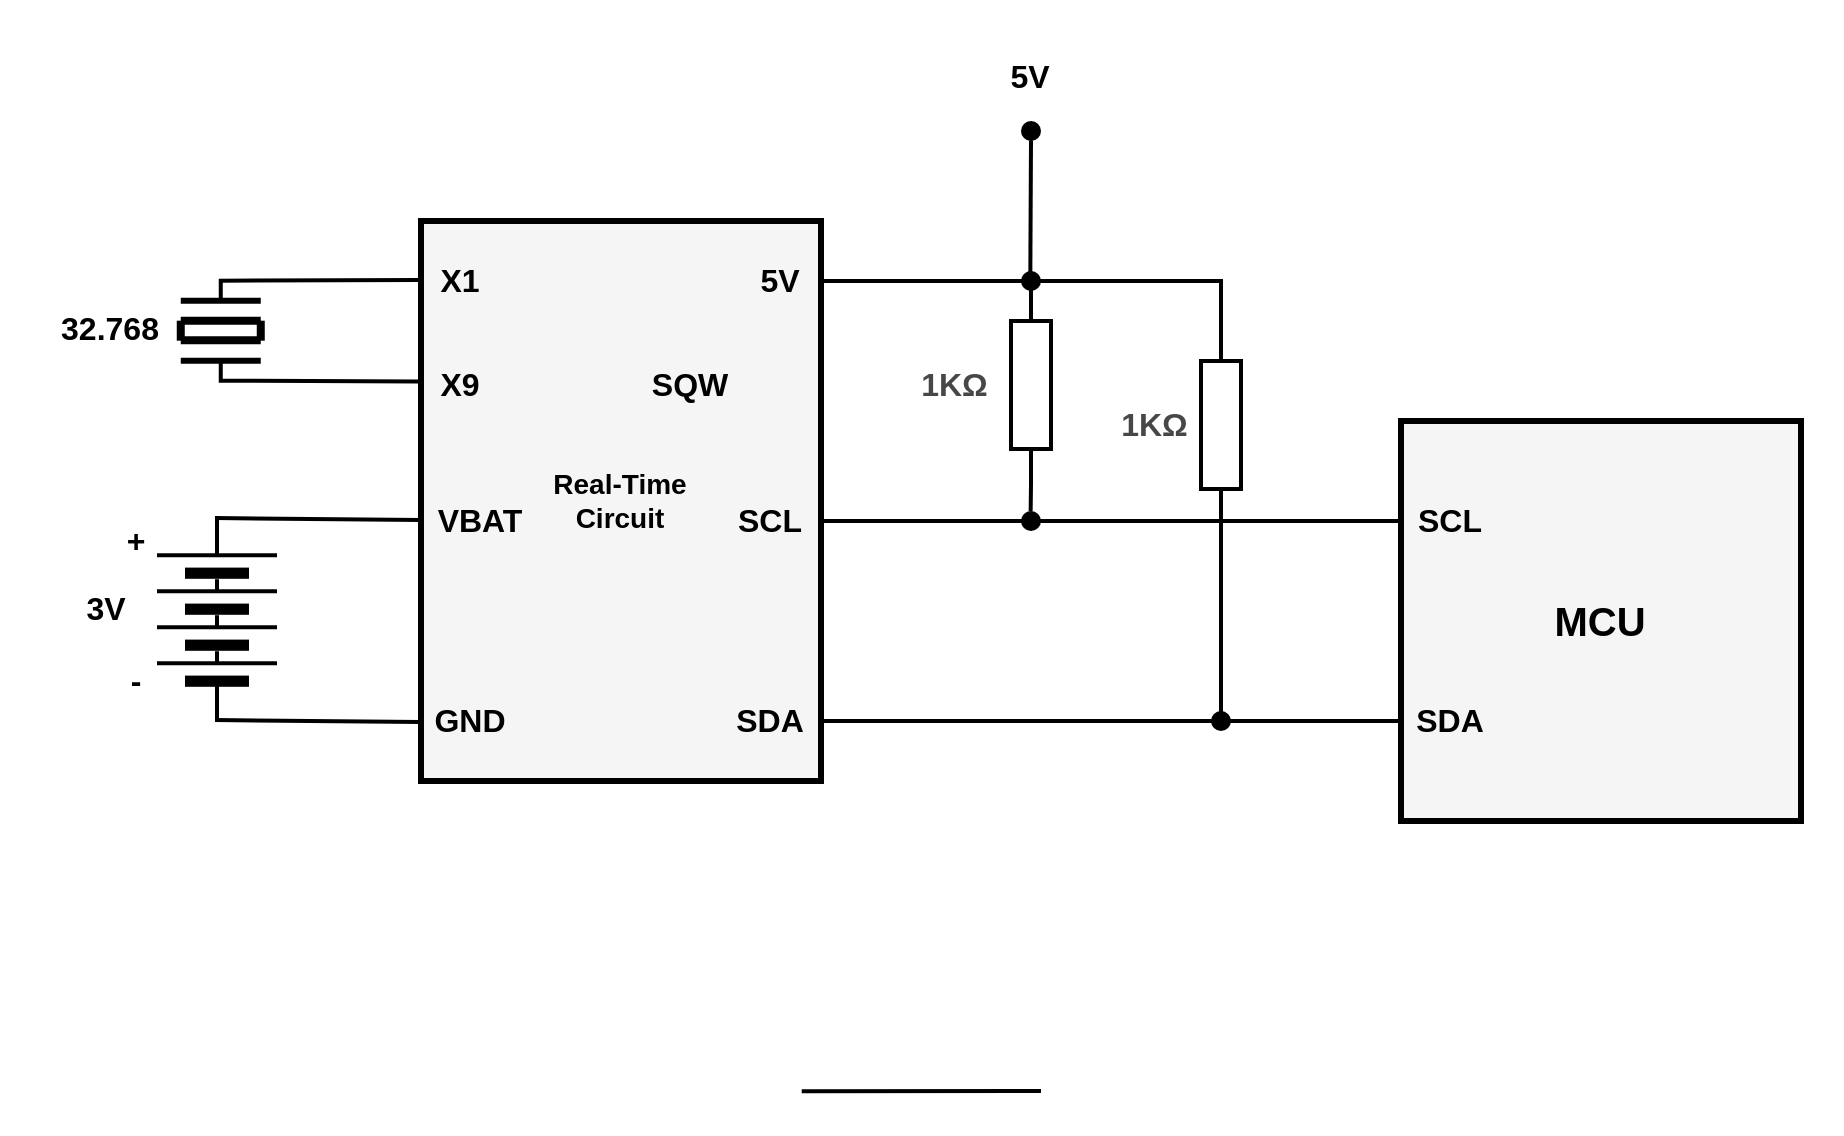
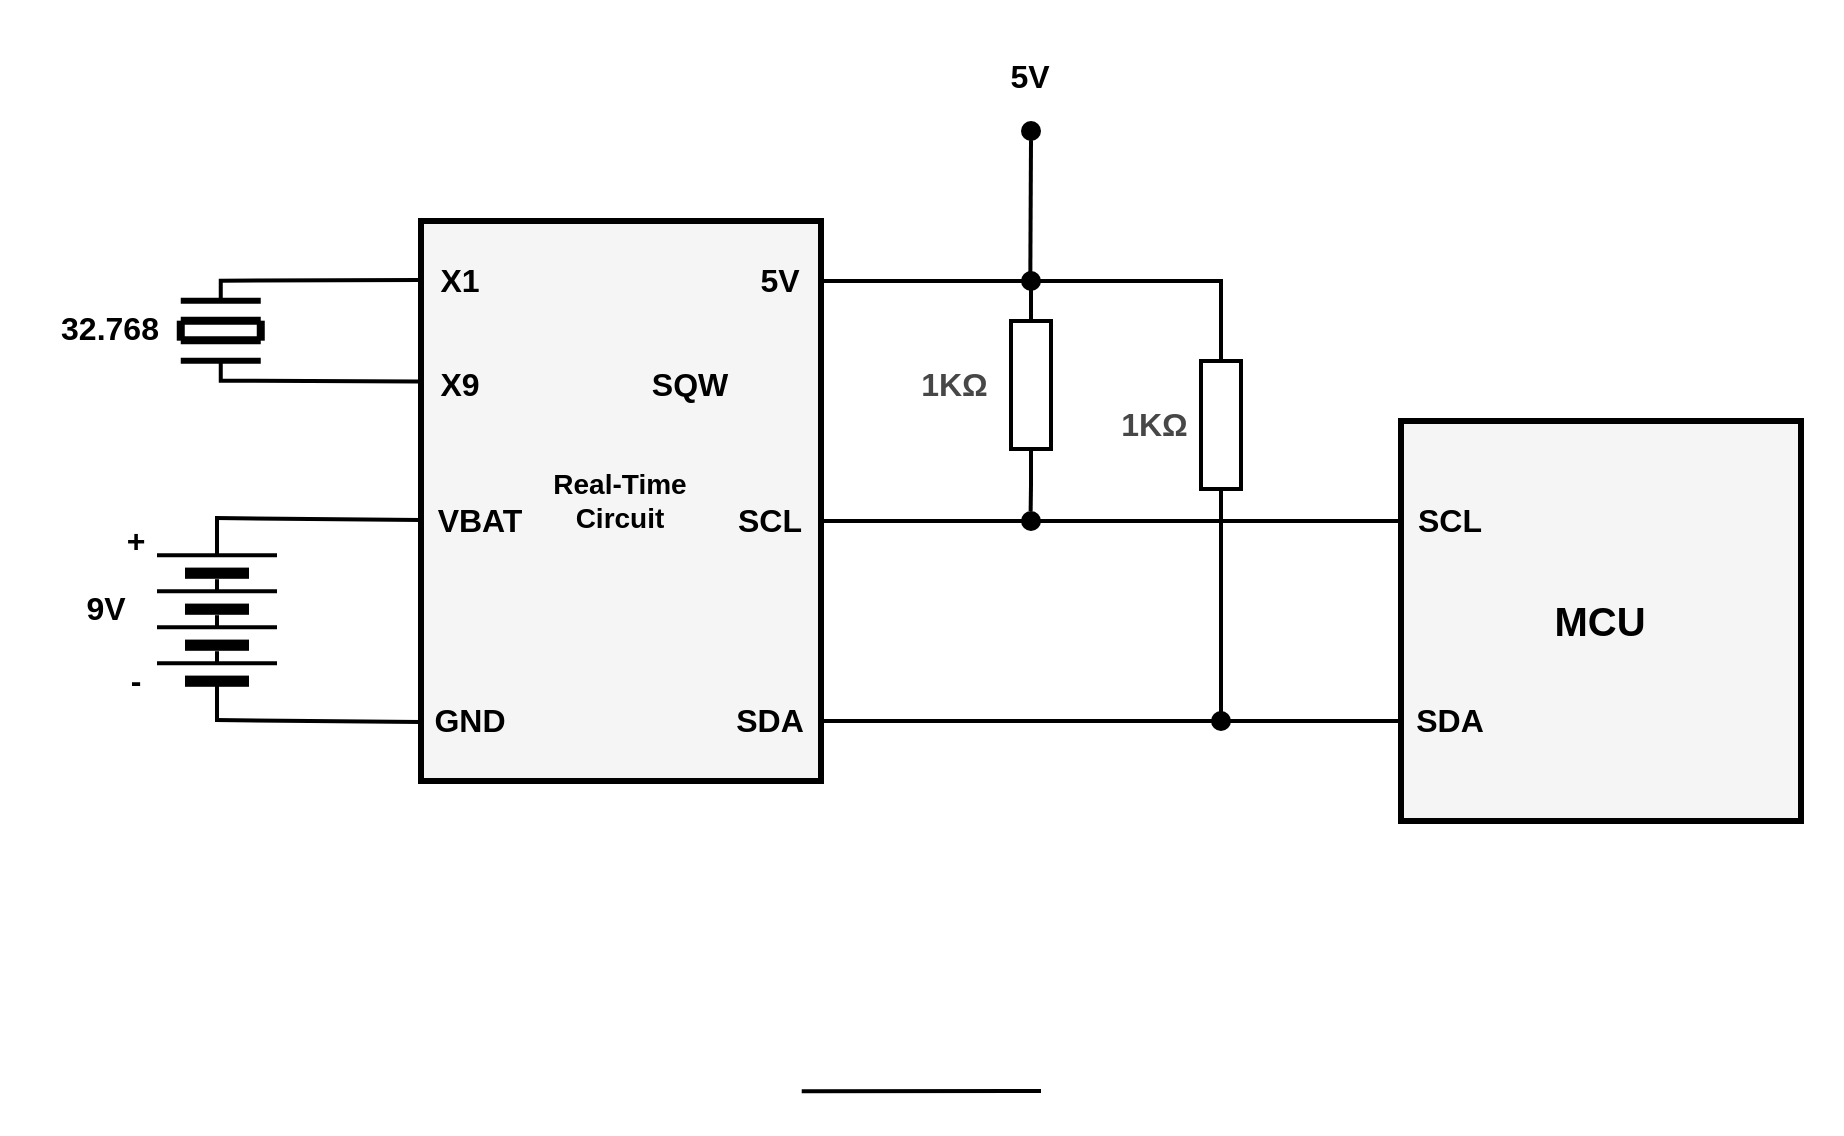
node "3V": label "3V" -> "9V"
